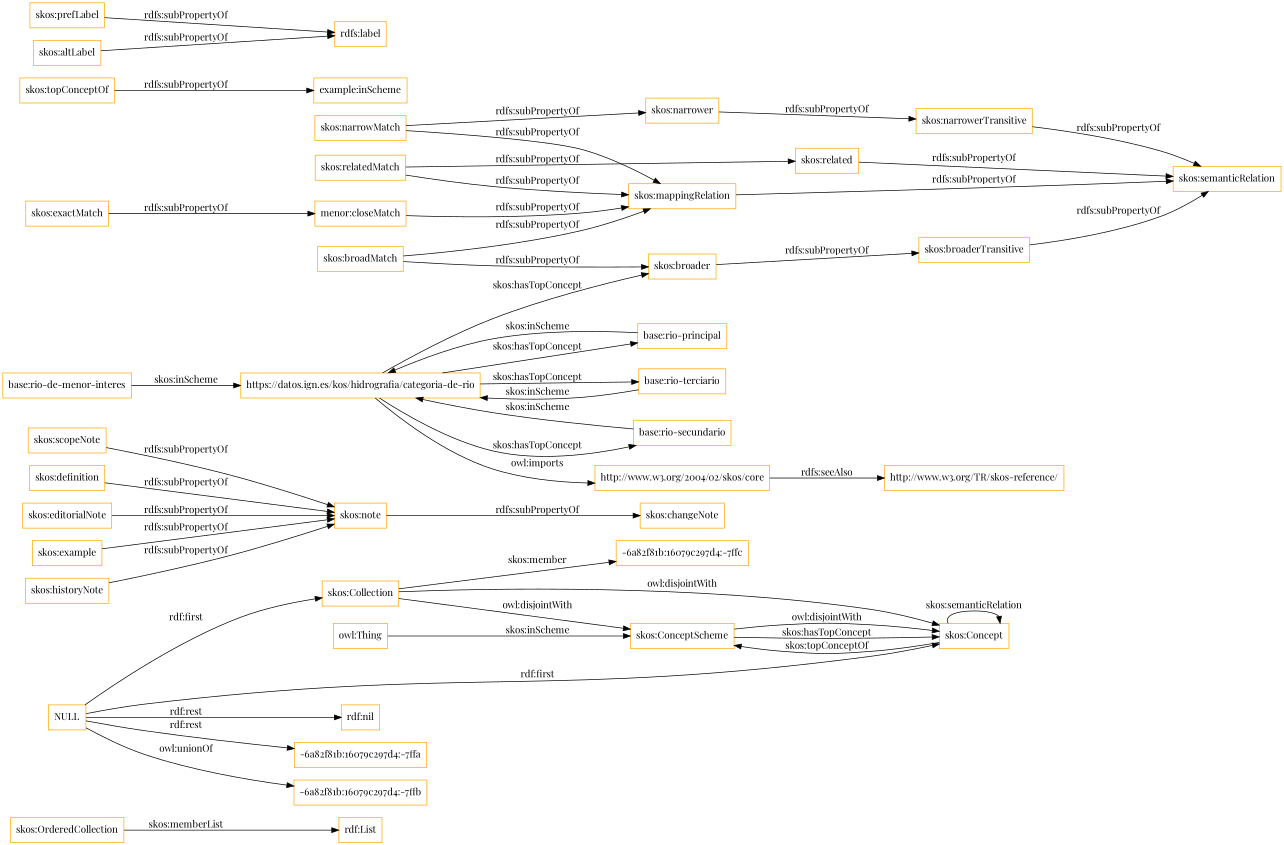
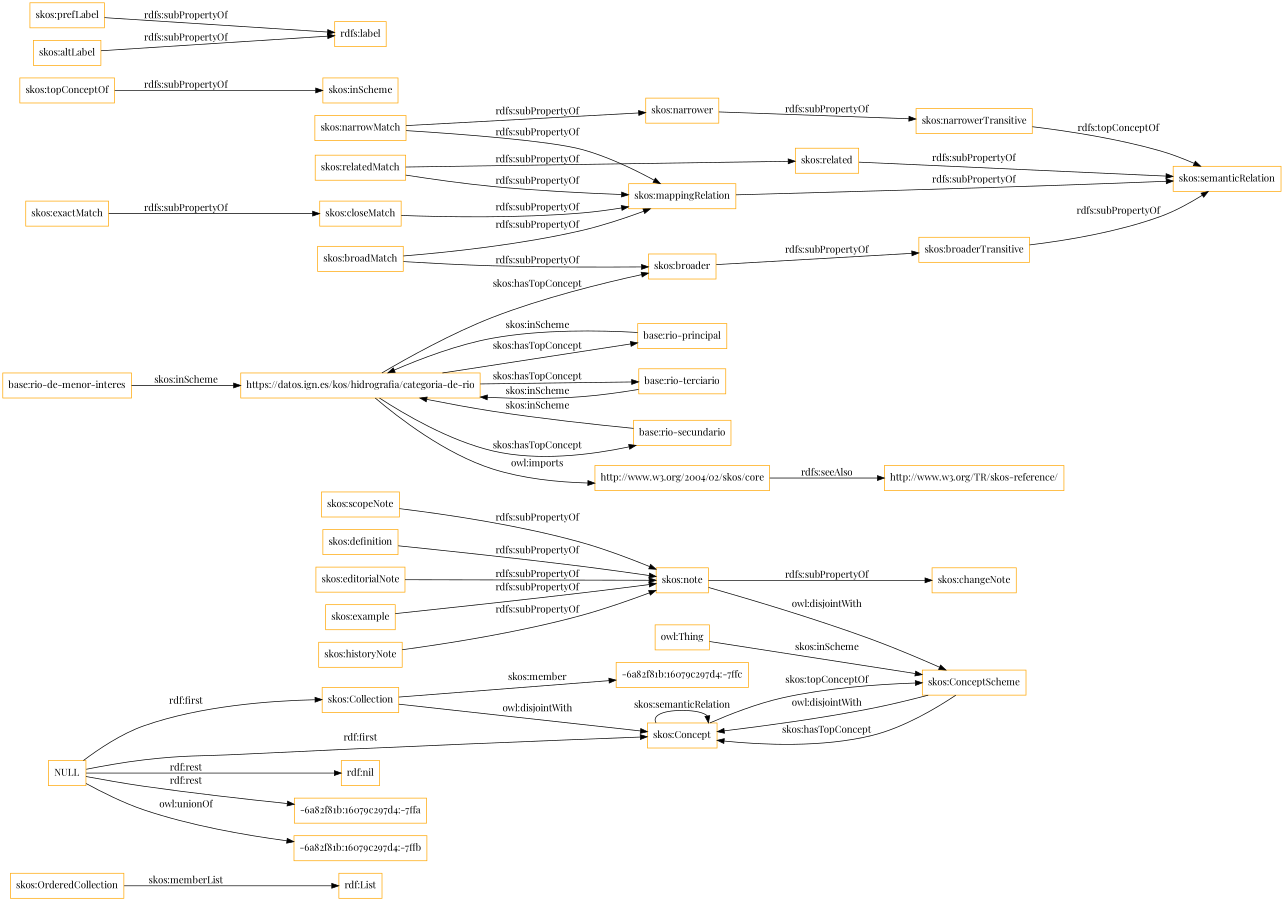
node "example:inScheme": label "example:inScheme" -> "skos:inScheme"
edge "skos:narrowerTransitive" -> "skos:semanticRelation": label "rdfs:subPropertyOf" -> "rdfs:topConceptOf"
node "menor:closeMatch": label "menor:closeMatch" -> "skos:closeMatch"
edge "skos:Collection" -> "skos:ConceptScheme": now "skos:note" -> "skos:ConceptScheme"
